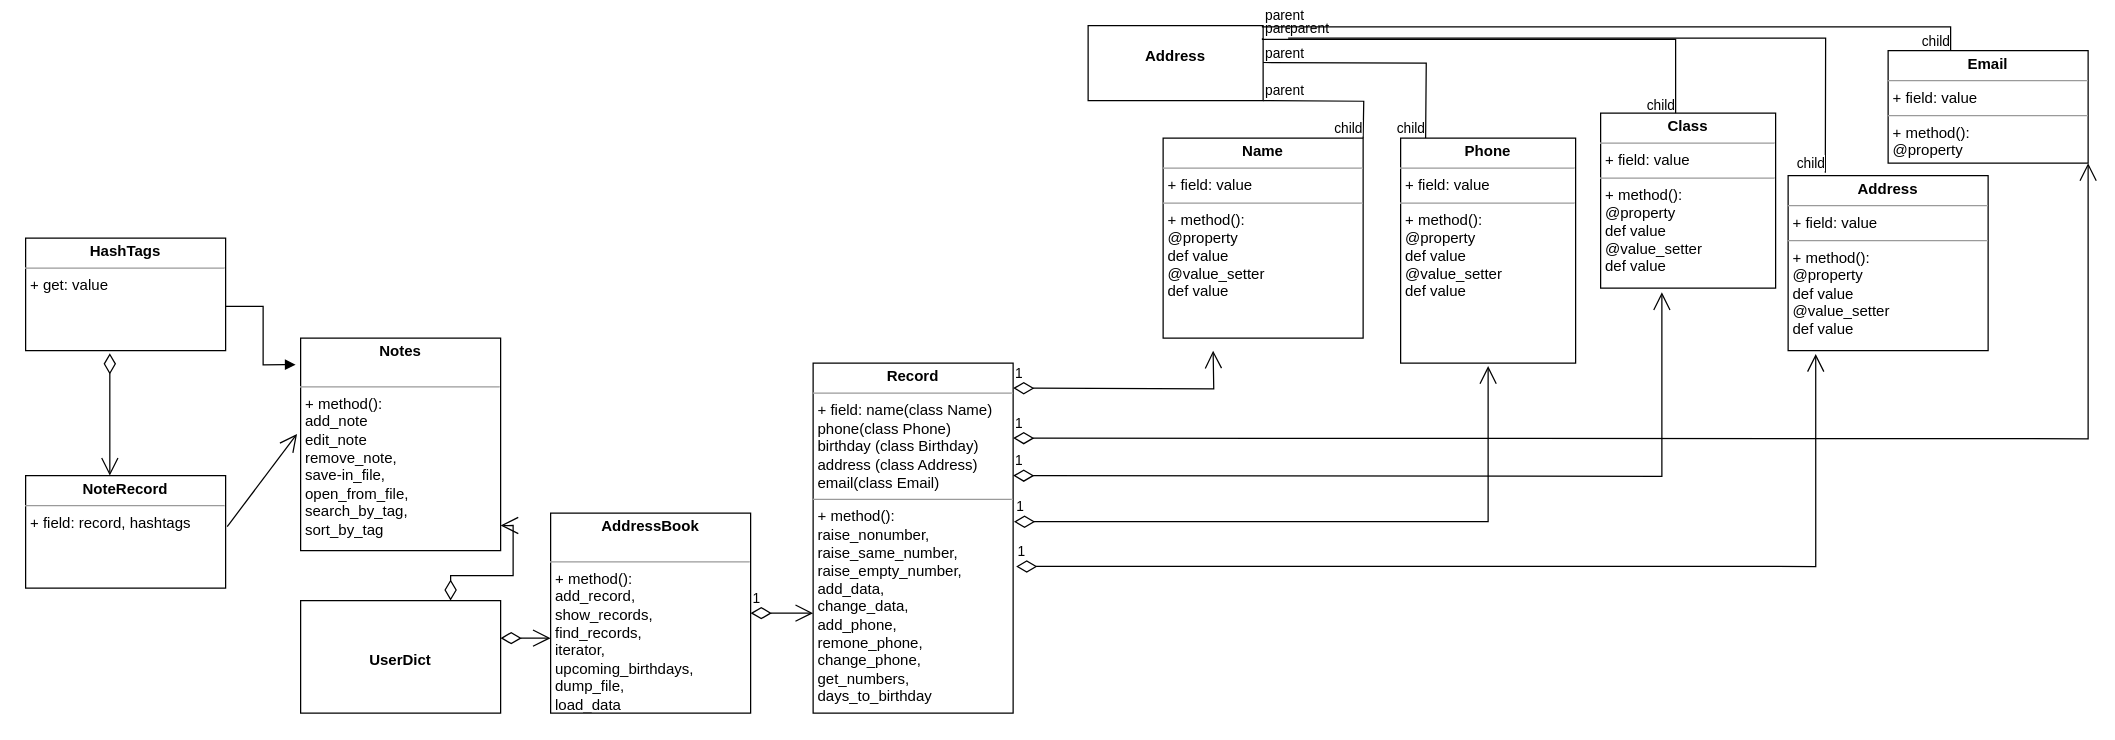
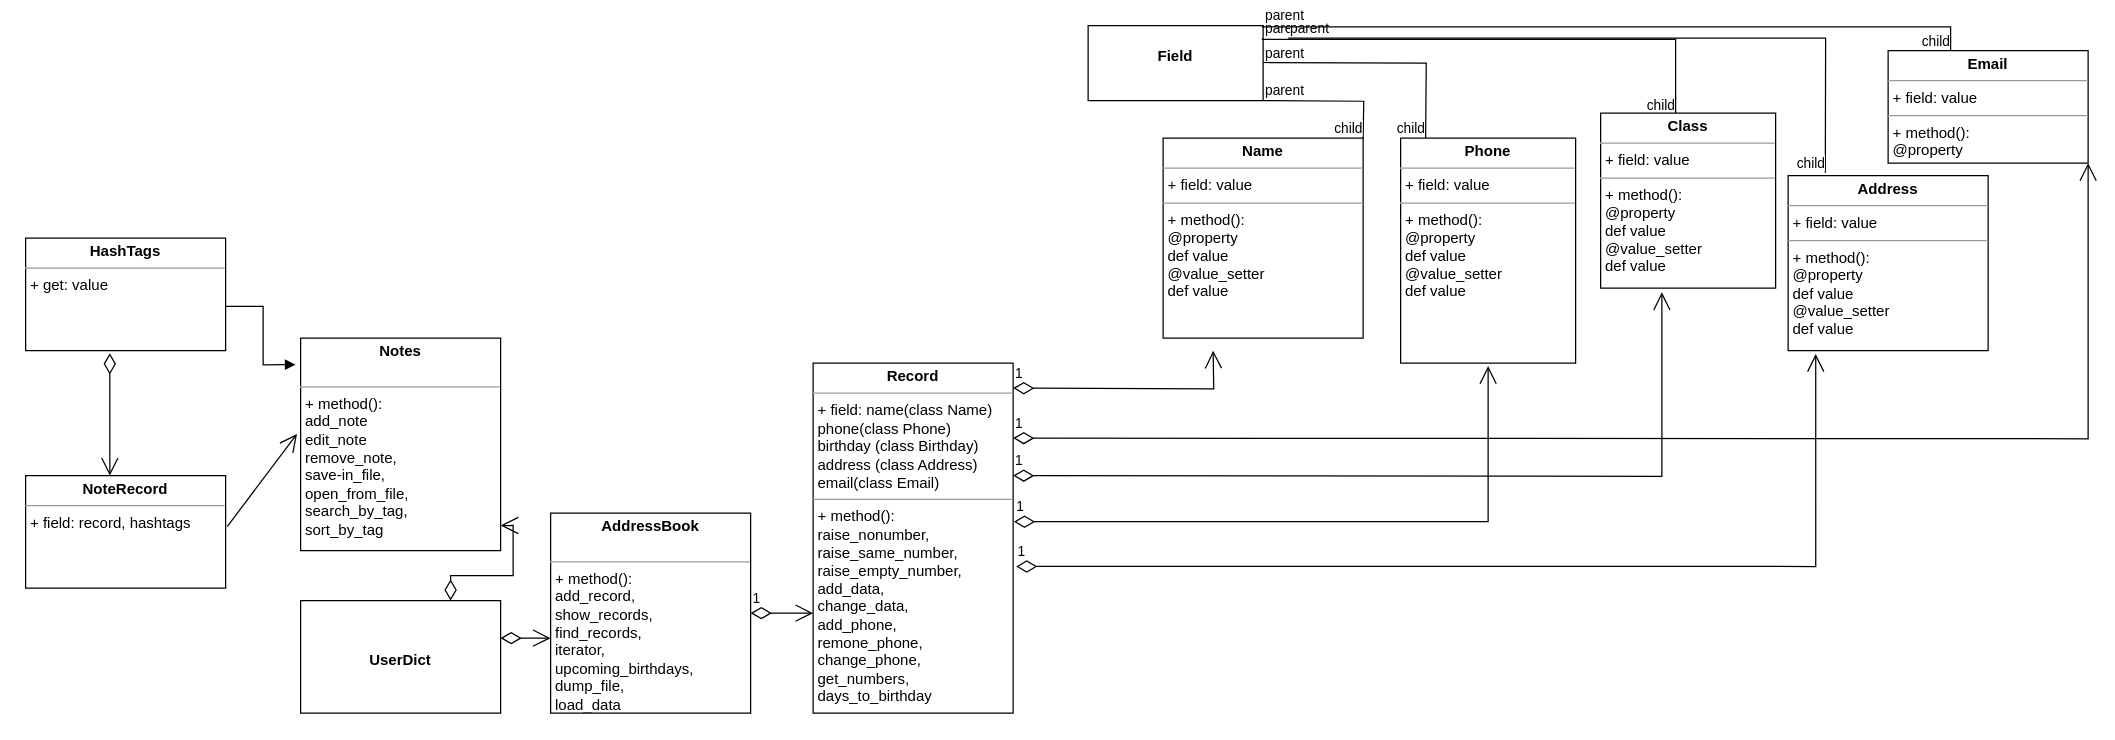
node "Address": label "Address" -> "Field"
